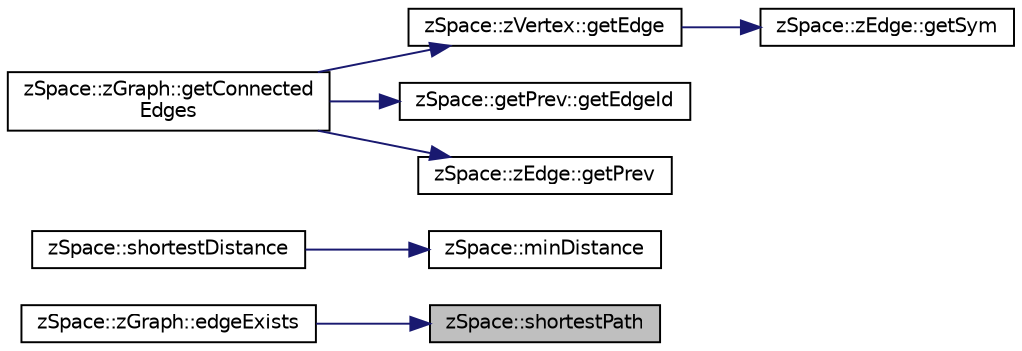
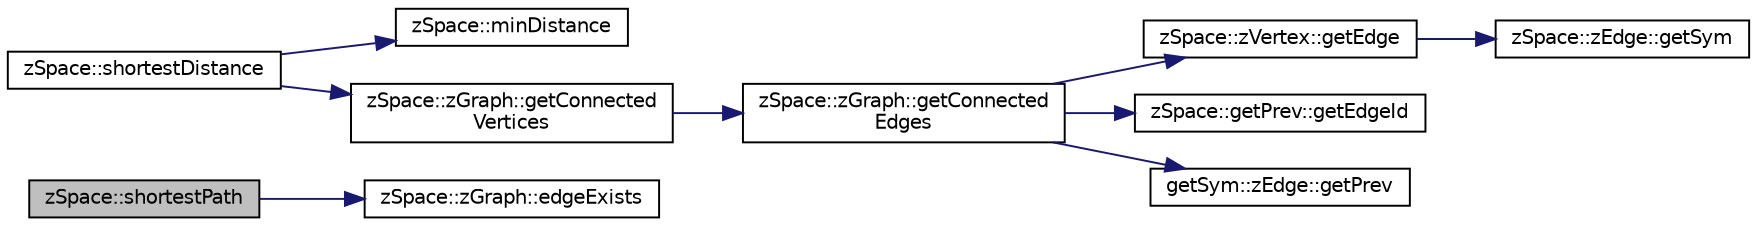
node "zSpace::zGraph::getConnected Vertices": added
node "zSpace::zEdge::getPrev": label "zSpace::zEdge::getPrev" -> "getSym::zEdge::getPrev"
edge "zSpace::zGraph::edgeExists" -> "zSpace::shortestPath": reversed
